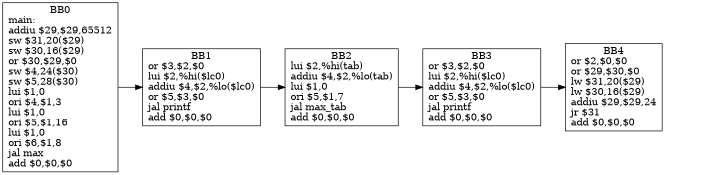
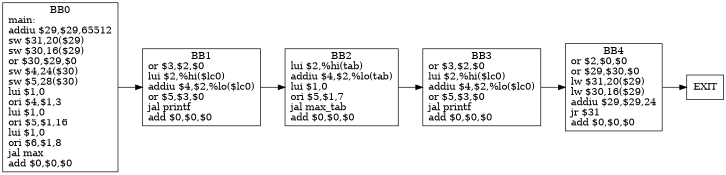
node "EXIT": added
